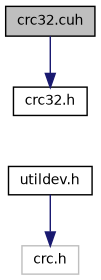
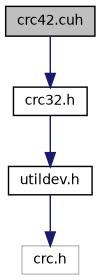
node "crc32.cuh": label "crc32.cuh" -> "crc42.cuh"
edge "crc32.h" -> "utildev.h": added
